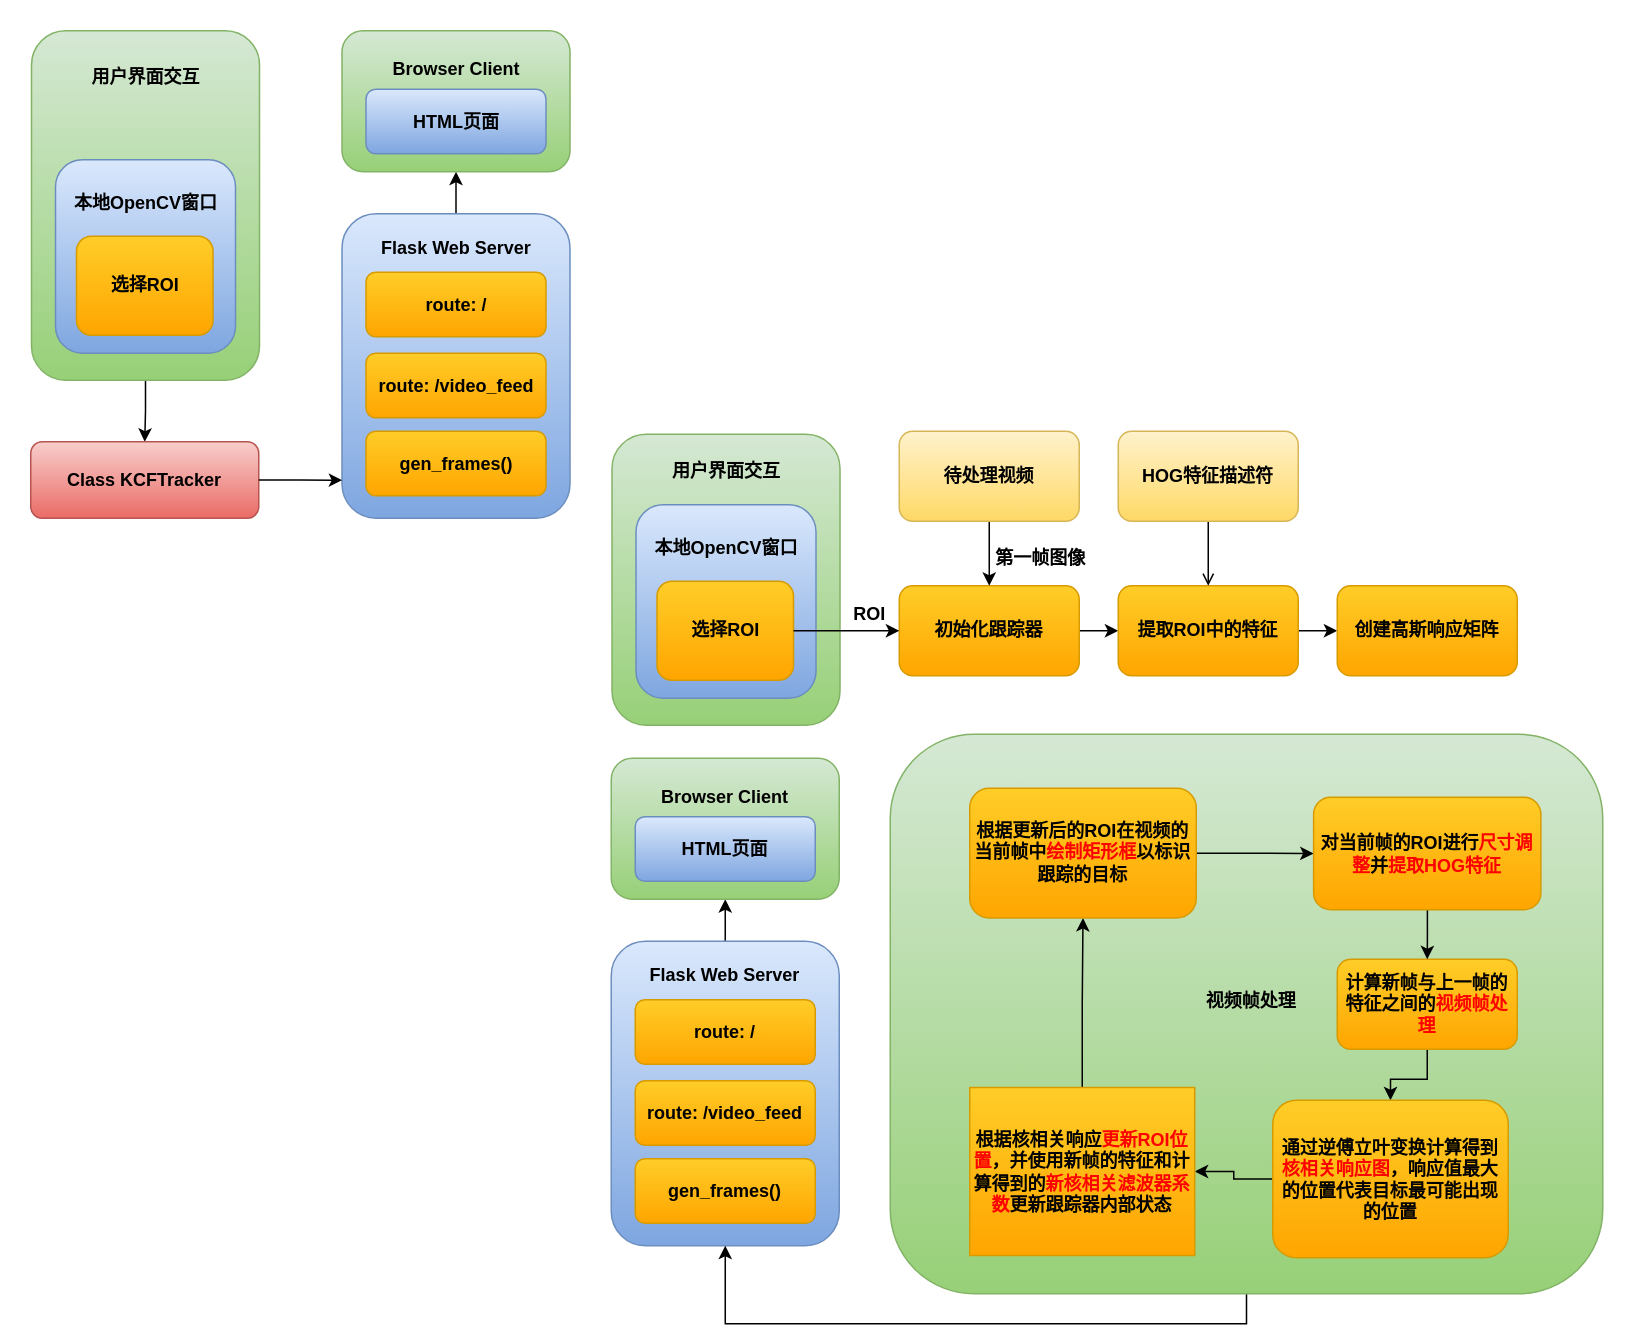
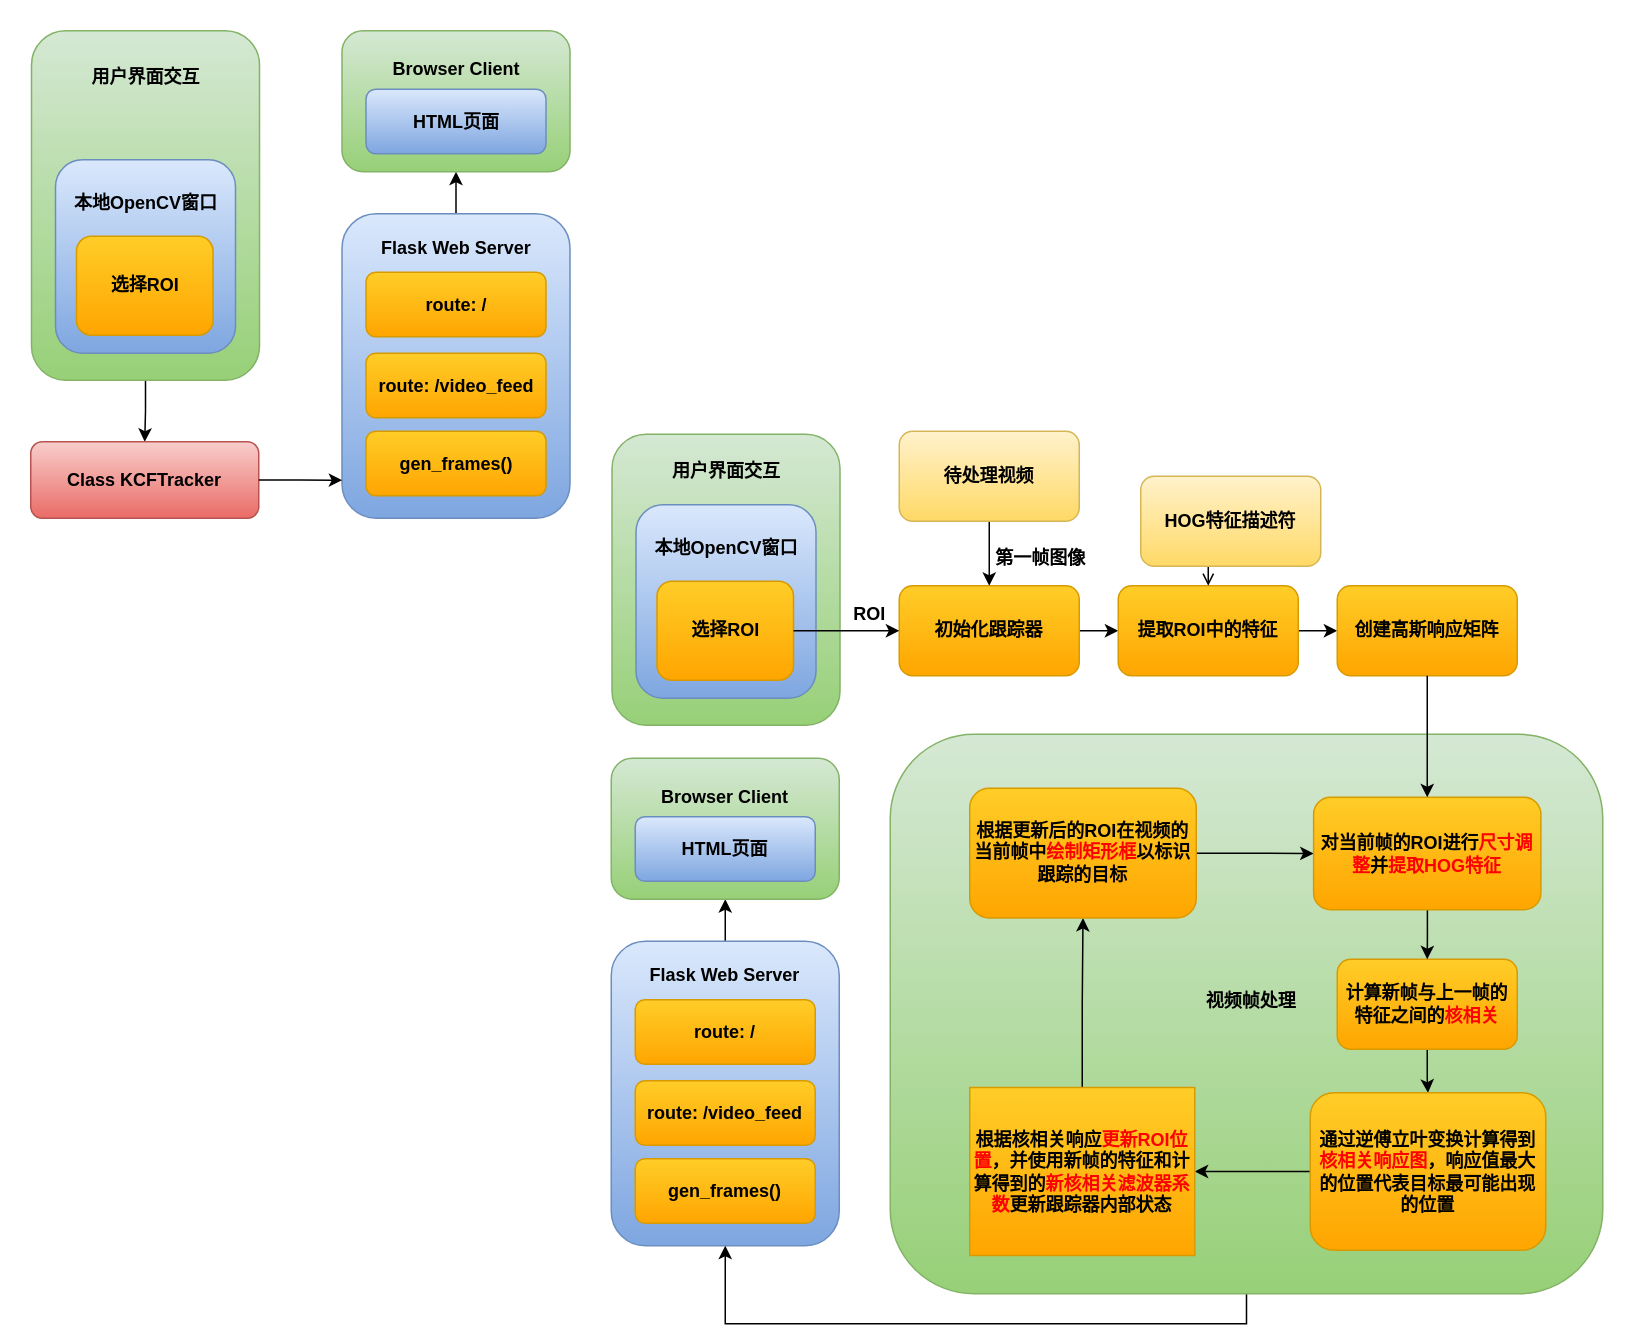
node "HOG特征描述符": moved (1208, 476) -> (1231, 521)
edge "创建高斯响应矩阵" -> "对当前帧的ROI进行尺寸调整并提取HOG特征": added
node "计算新帧与上一帧的特征之间的视频帧处理": label "计算新帧与上一帧的特征之间的视频帧处理" -> "计算新帧与上一帧的特征之间的核相关"
node "通过逆傅立叶变换计算得到核相关响应图，响应值最大的位置代表目标最可能出现的位置": moved (1391, 1179) -> (1428, 1172)
